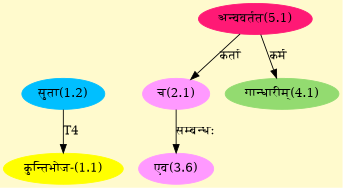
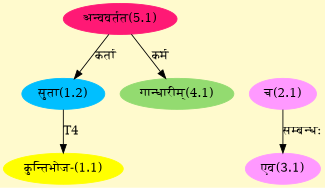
edge "अन्ववर्तत(5.1)" -> "च(2.1)": now "अन्ववर्तत(5.1)" -> "सुता(1.2)"
node "एव(3.6)": label "एव(3.6)" -> "एव(3.1)"
